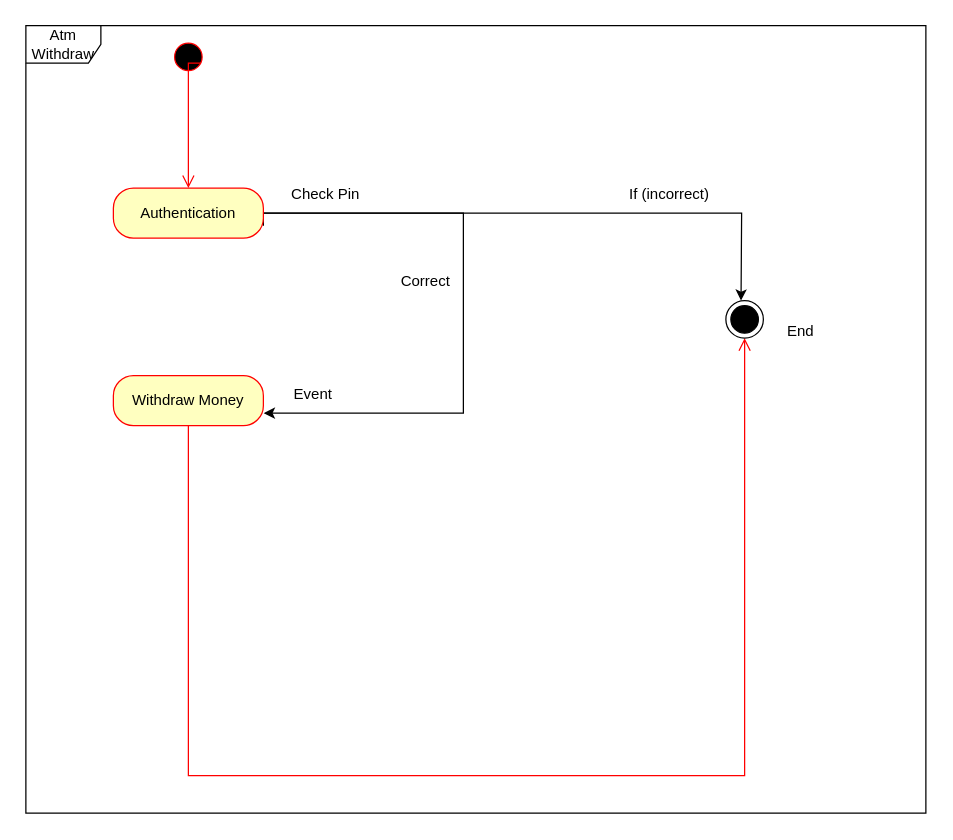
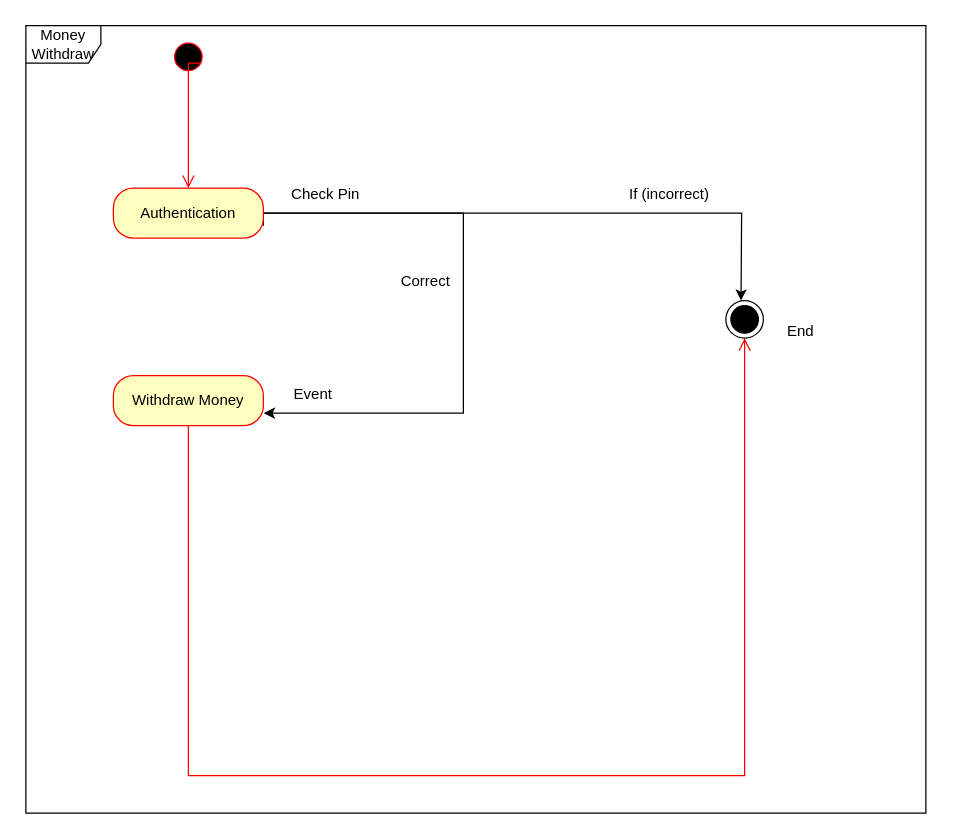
node "Atm Withdraw": label "Atm Withdraw" -> "Money Withdraw"
